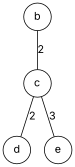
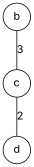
edge "b" -- "c": label "2" -> "3"
node "e": removed
